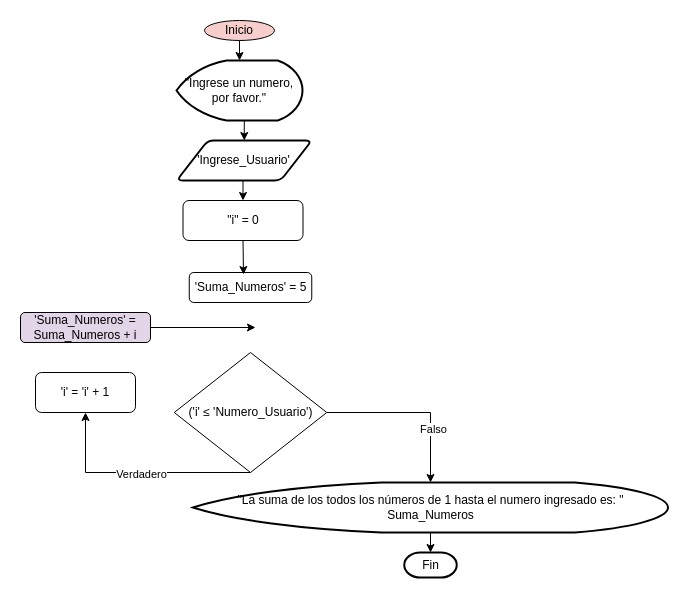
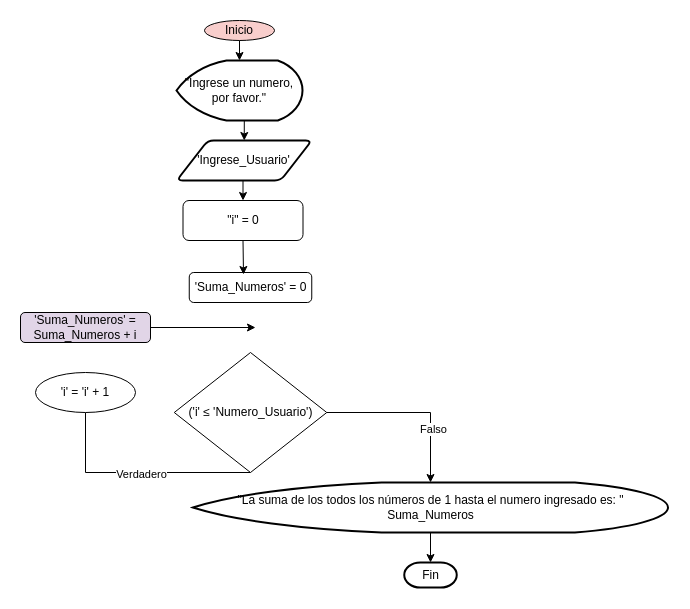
node "'Suma_Numeros' = 5": label "'Suma_Numeros' = 5" -> "'Suma_Numeros' = 0"
node "'i' = 'i' + 1": shape rounded rectangle -> ellipse
edge "('i' ≤ 'Numero_Usuario')" -> "'i' = 'i' + 1": arrowhead classic -> none
node "Fin": moved (431, 565) -> (431, 575)
